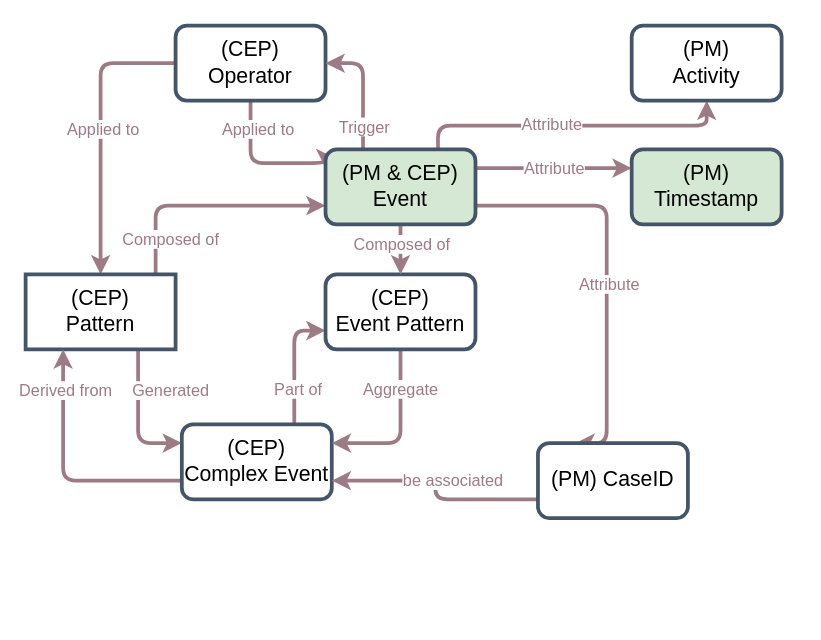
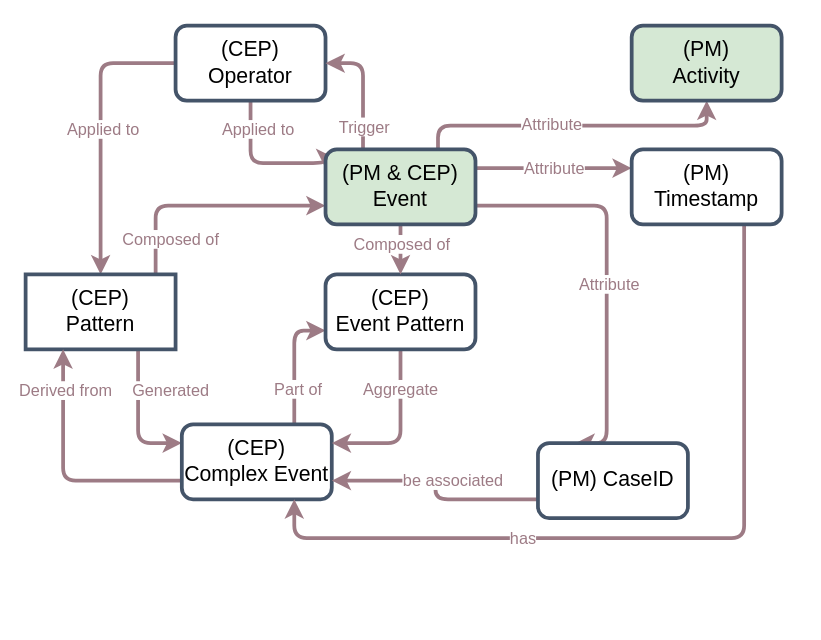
node "(PM) Activity": fillcolor #ffffff -> #d5e8d4
node "(PM) Timestamp": fillcolor #d5e8d4 -> #ffffff
edge "(PM) Timestamp" -> "(CEP) Complex Event": added, label "has"
